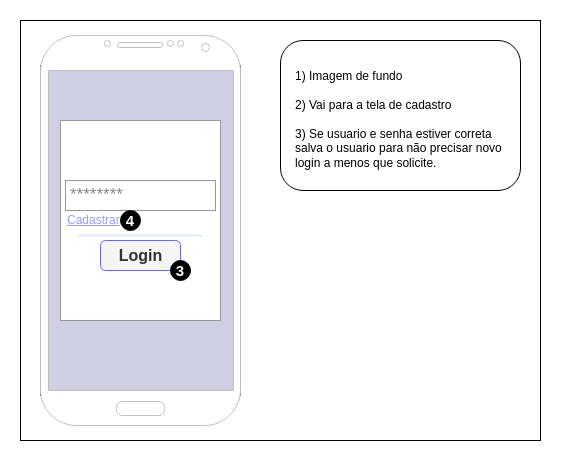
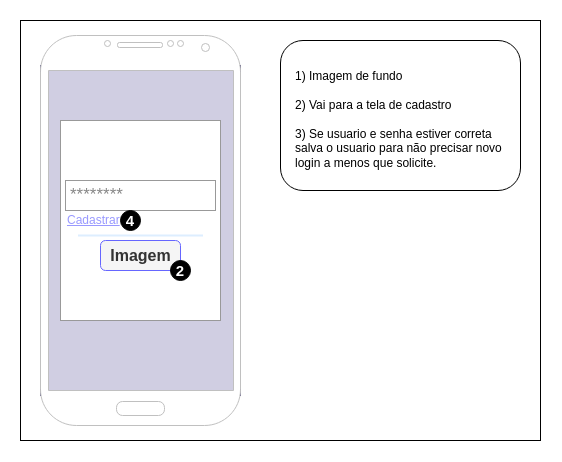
node "Login": label "Login" -> "Imagem"
node "3": label "3" -> "2"
